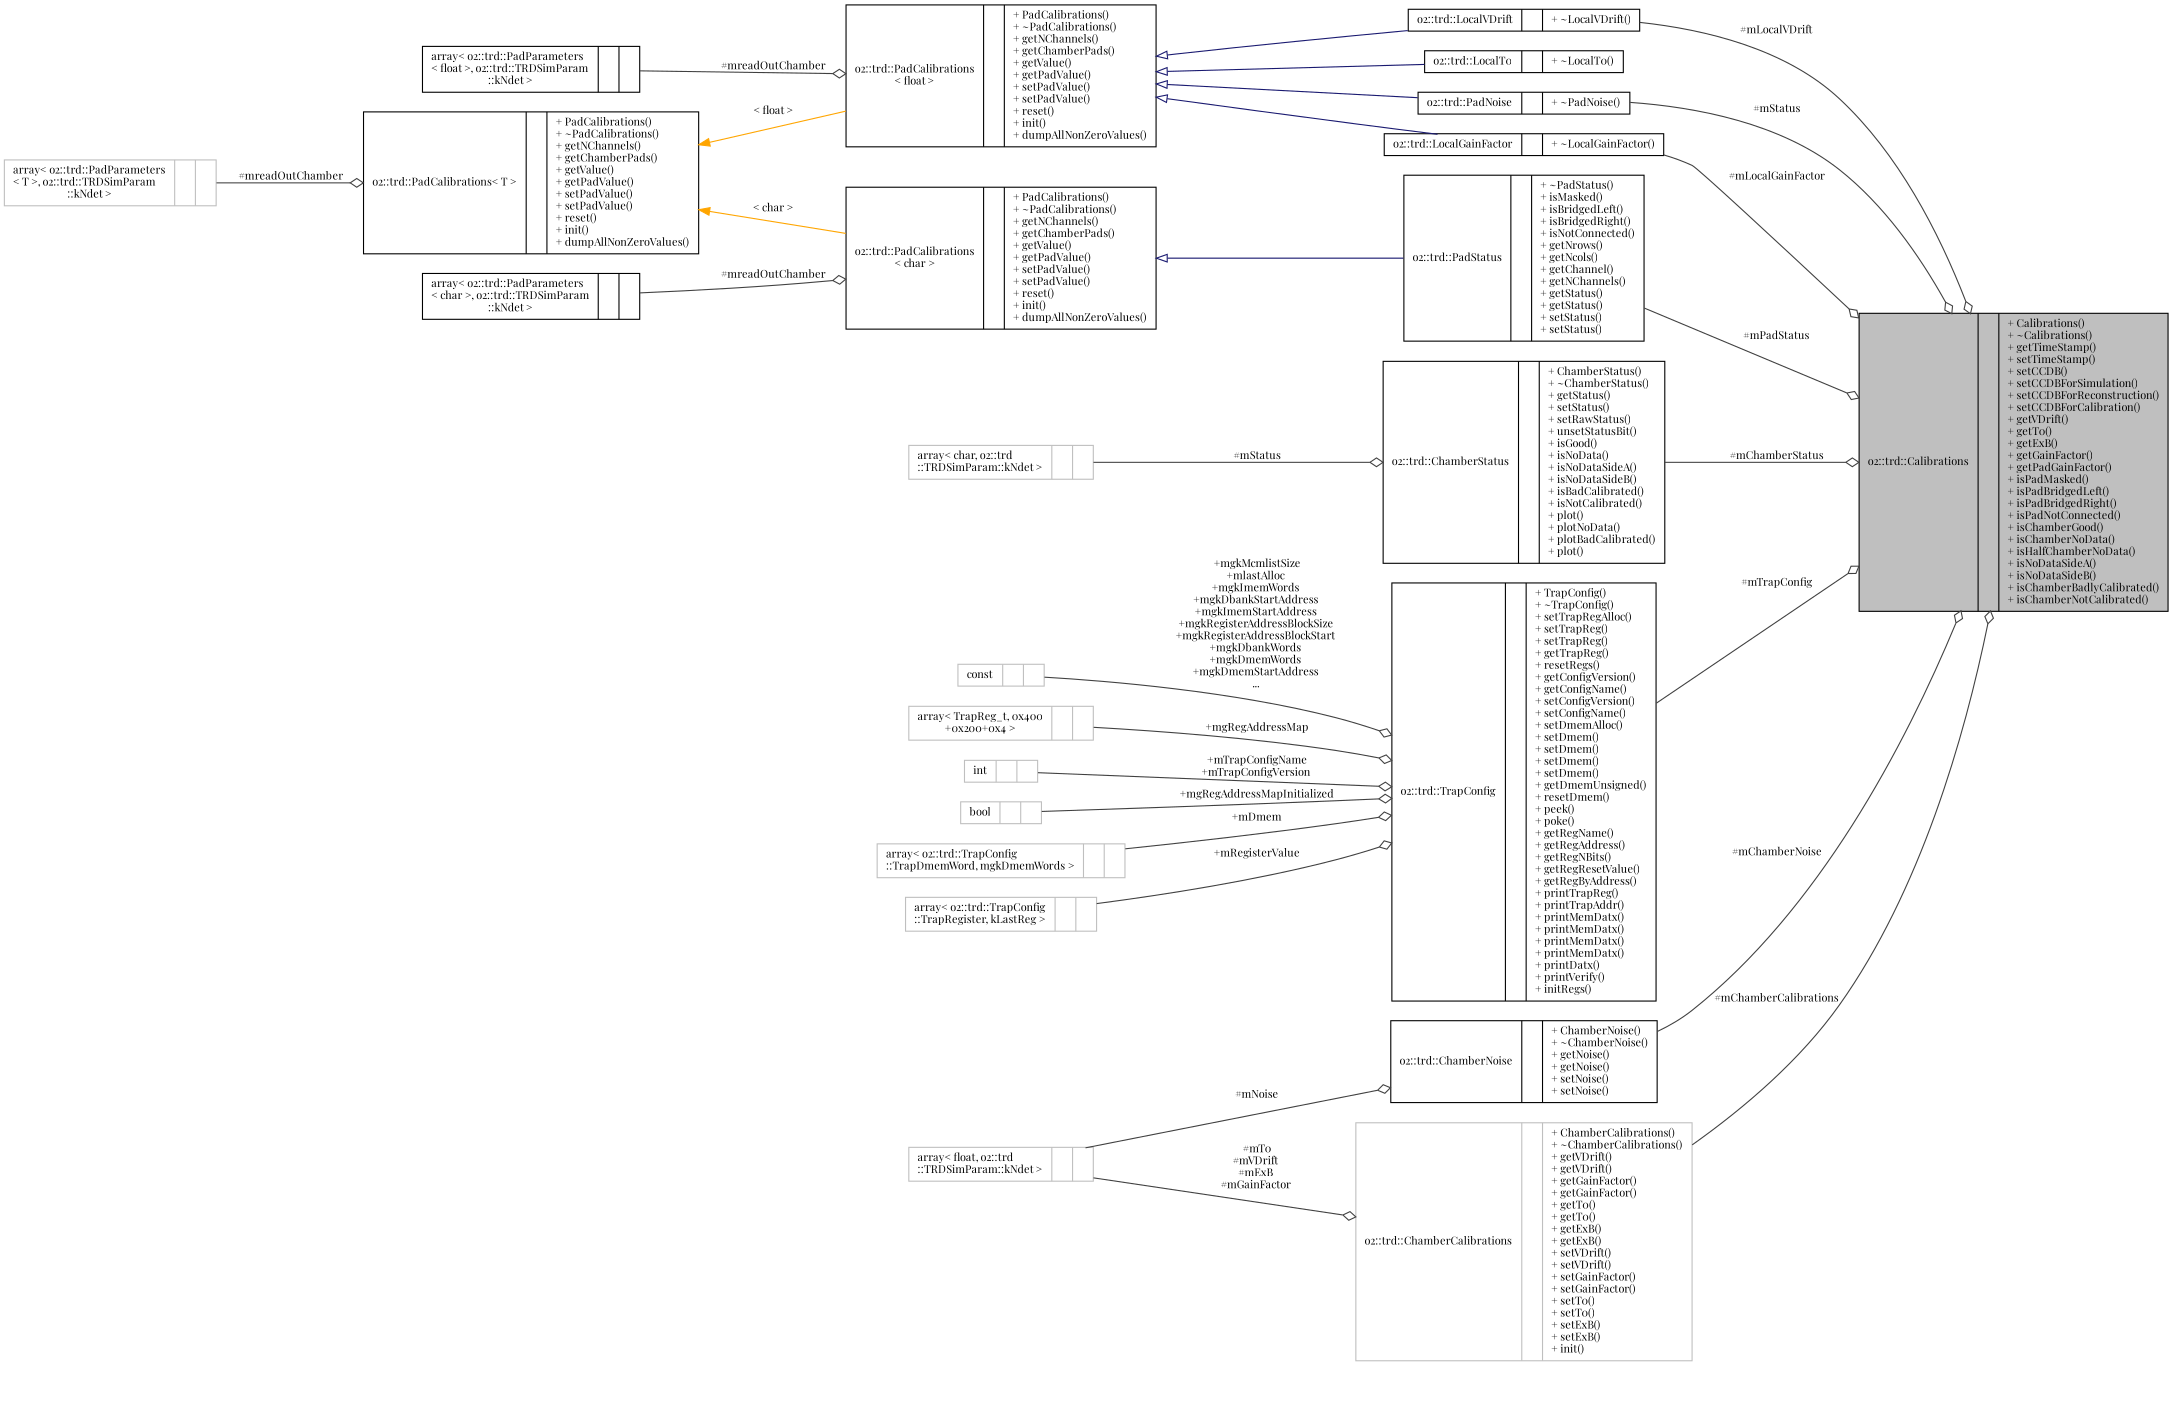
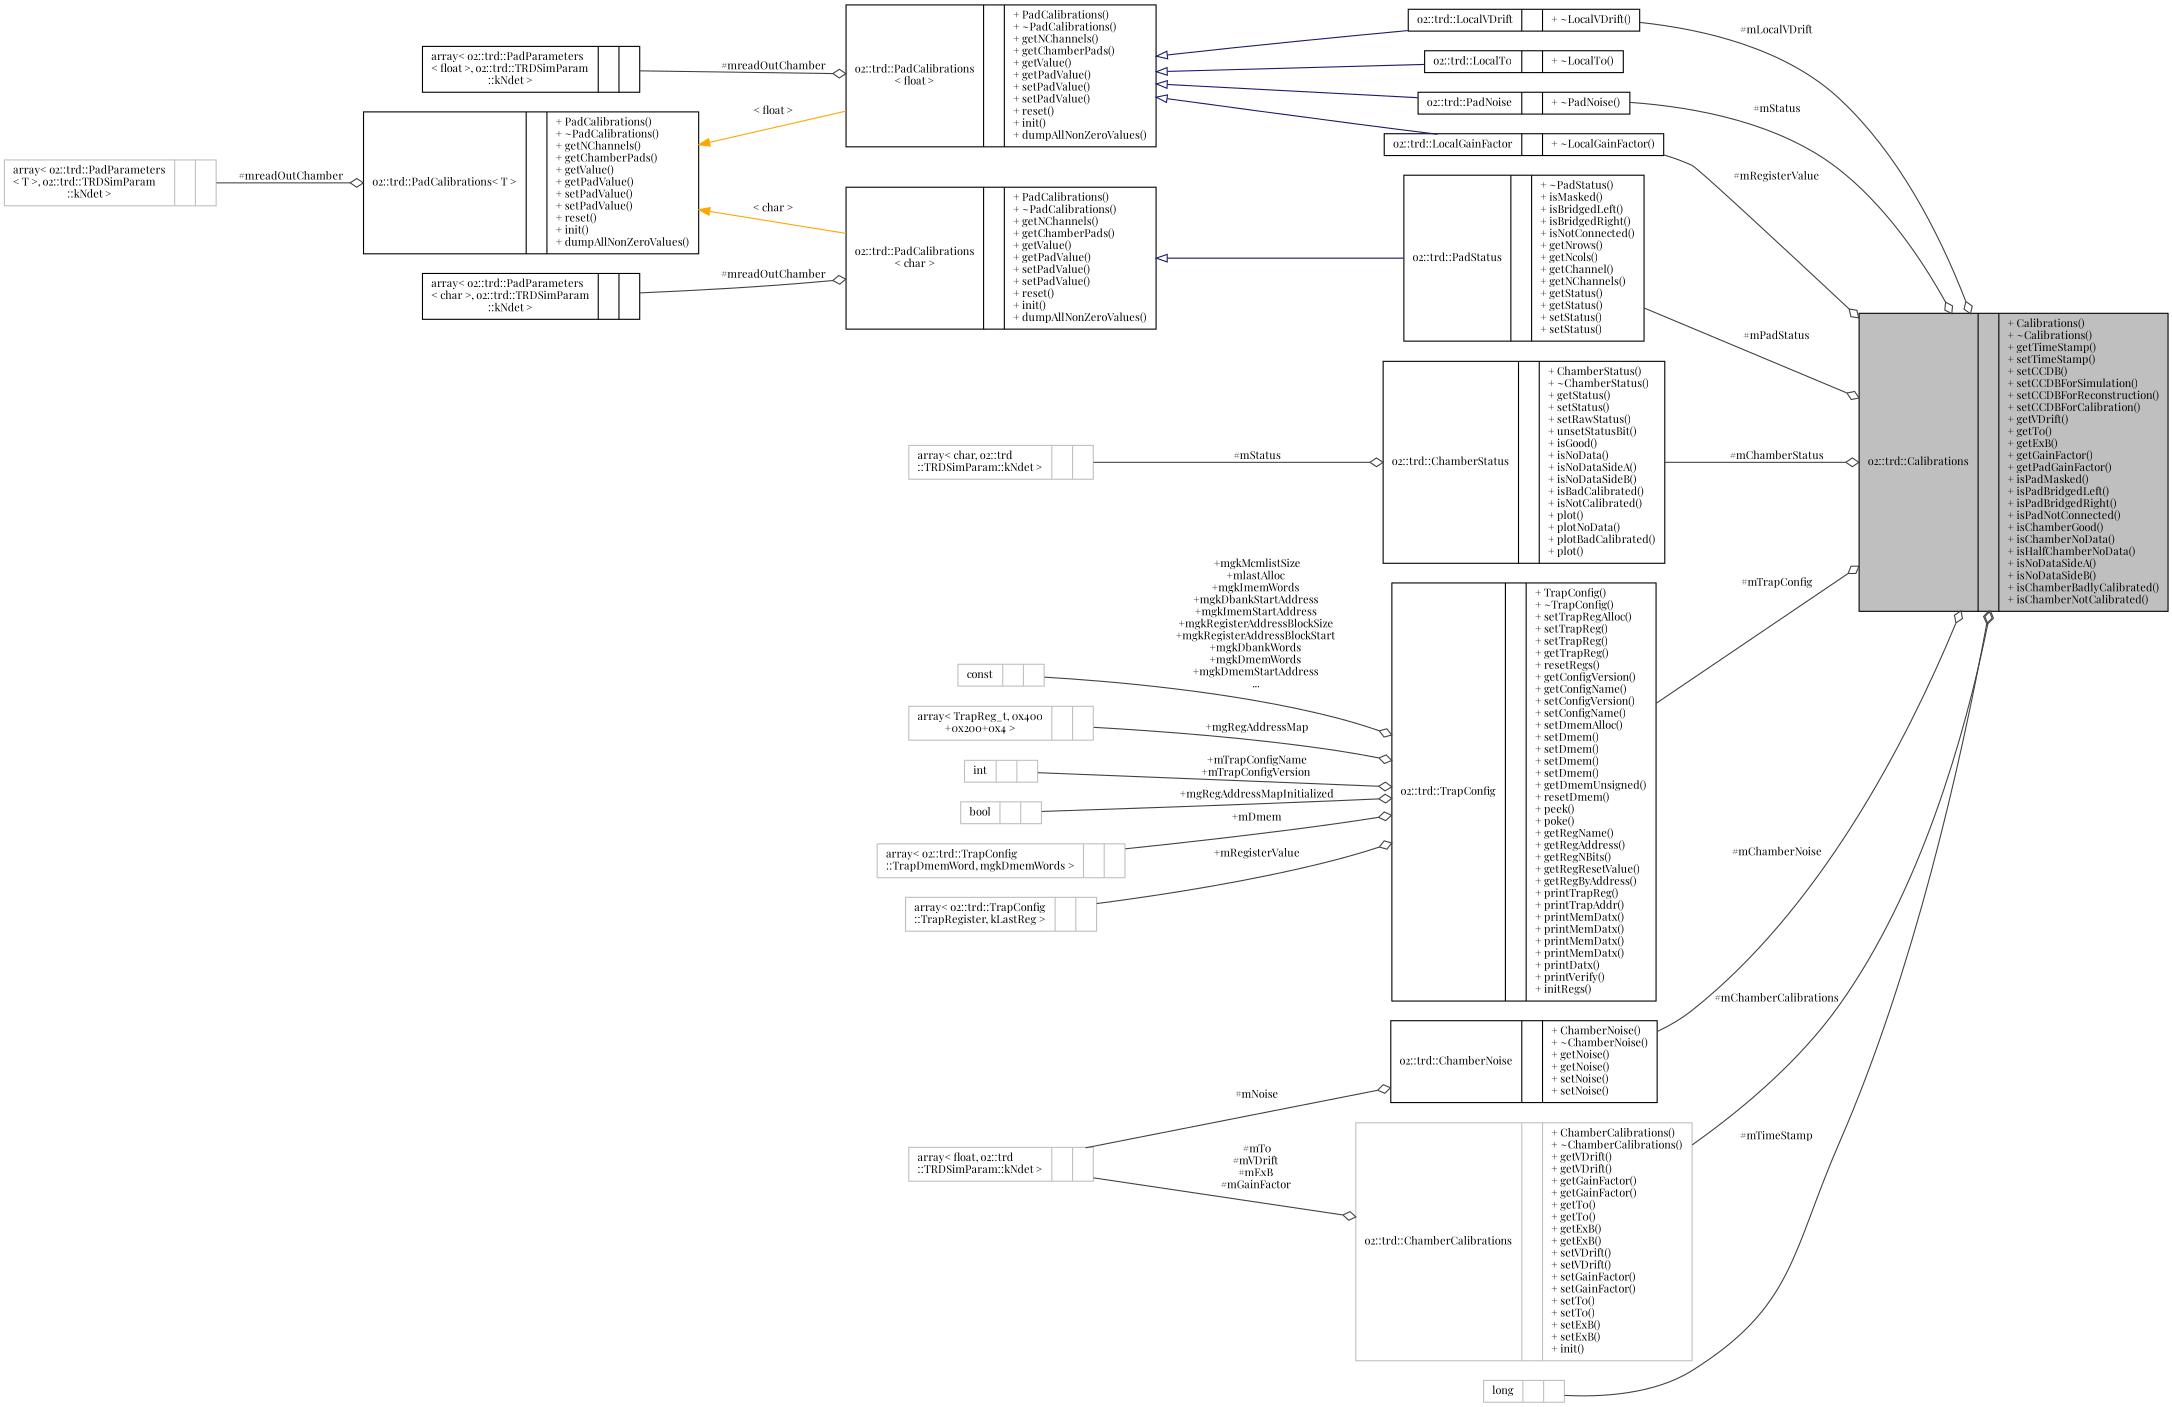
edge "o2::trd::LocalGainFactor" -> "o2::trd::Calibrations": label " #mLocalGainFactor" -> " #mRegisterValue"
node "long": added
